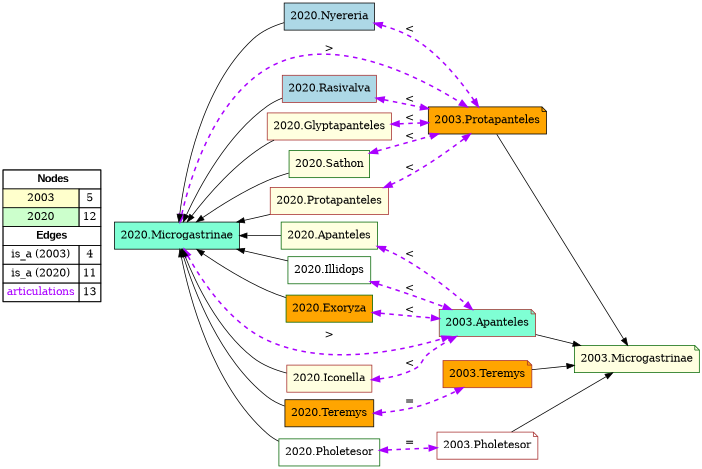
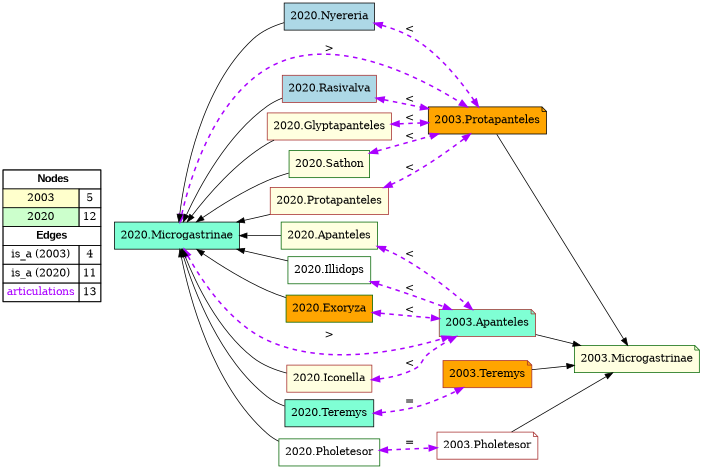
node "2020.Teremys": fillcolor orange -> aquamarine
